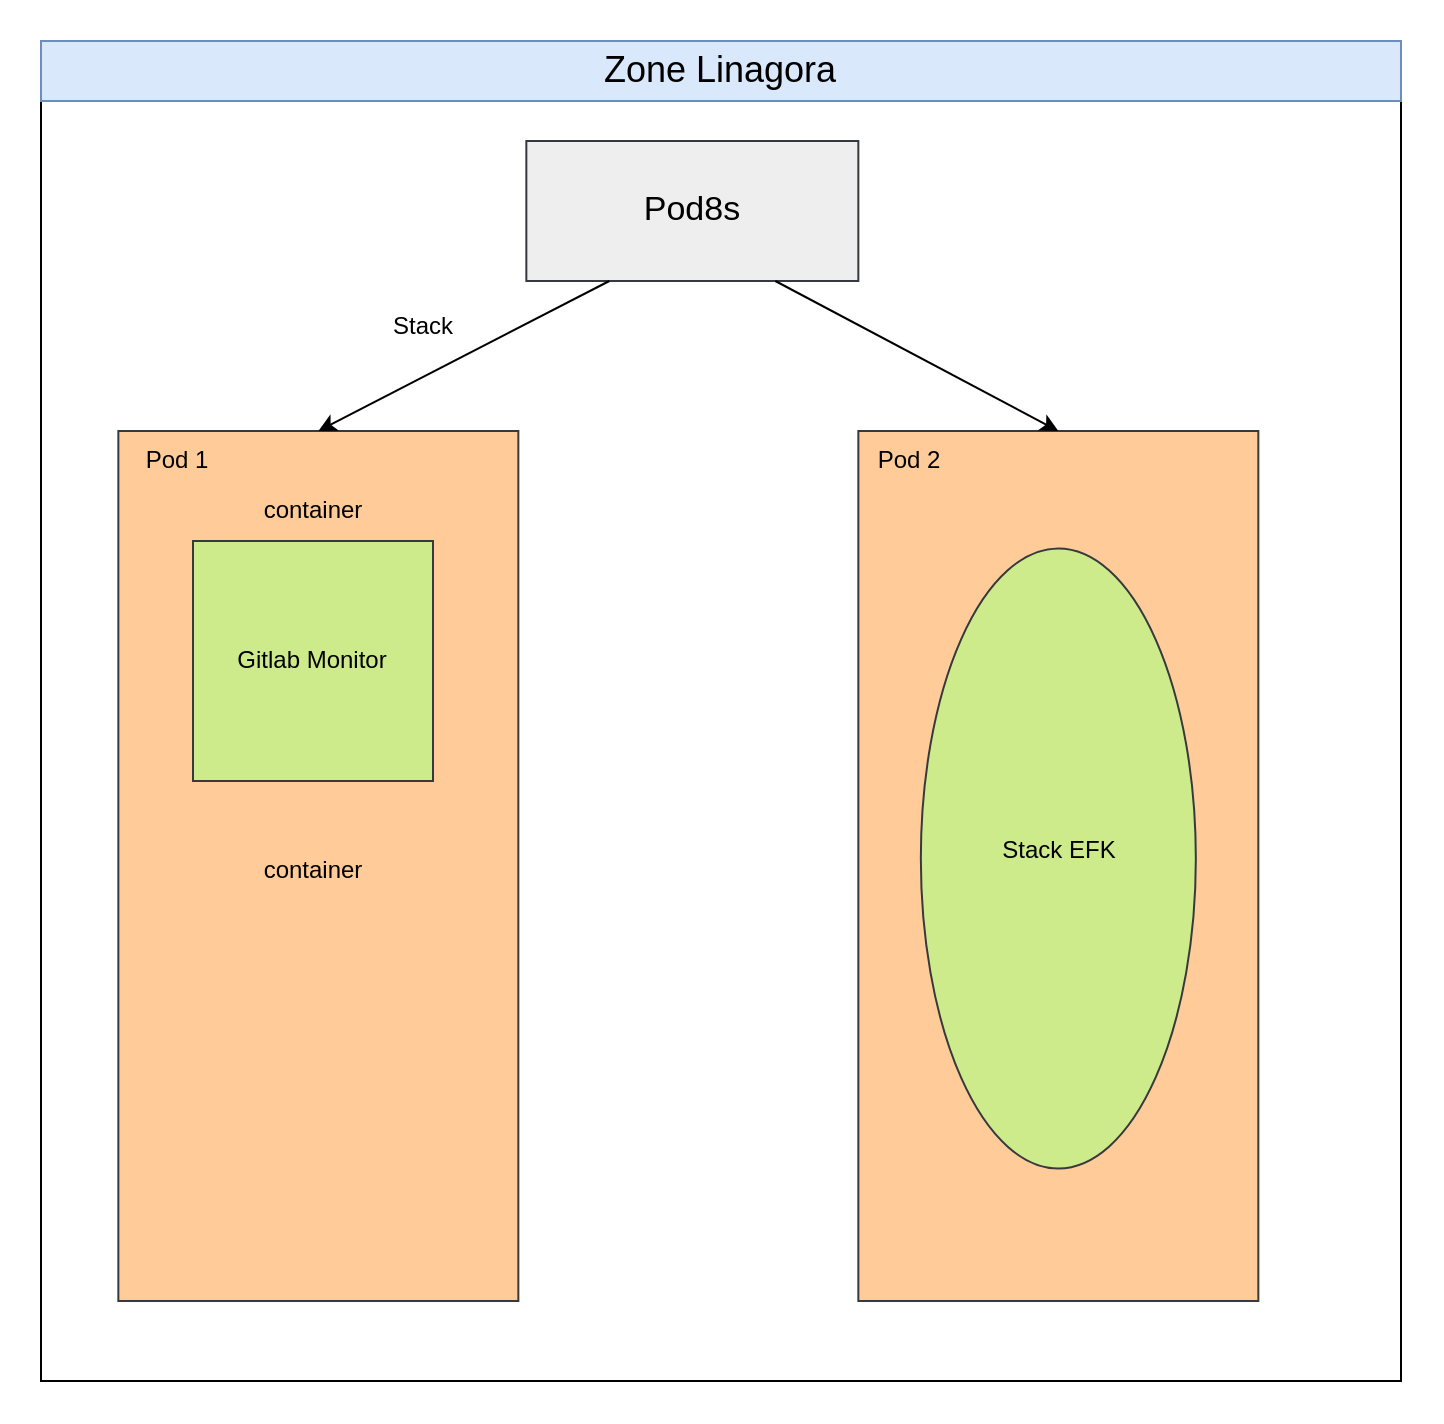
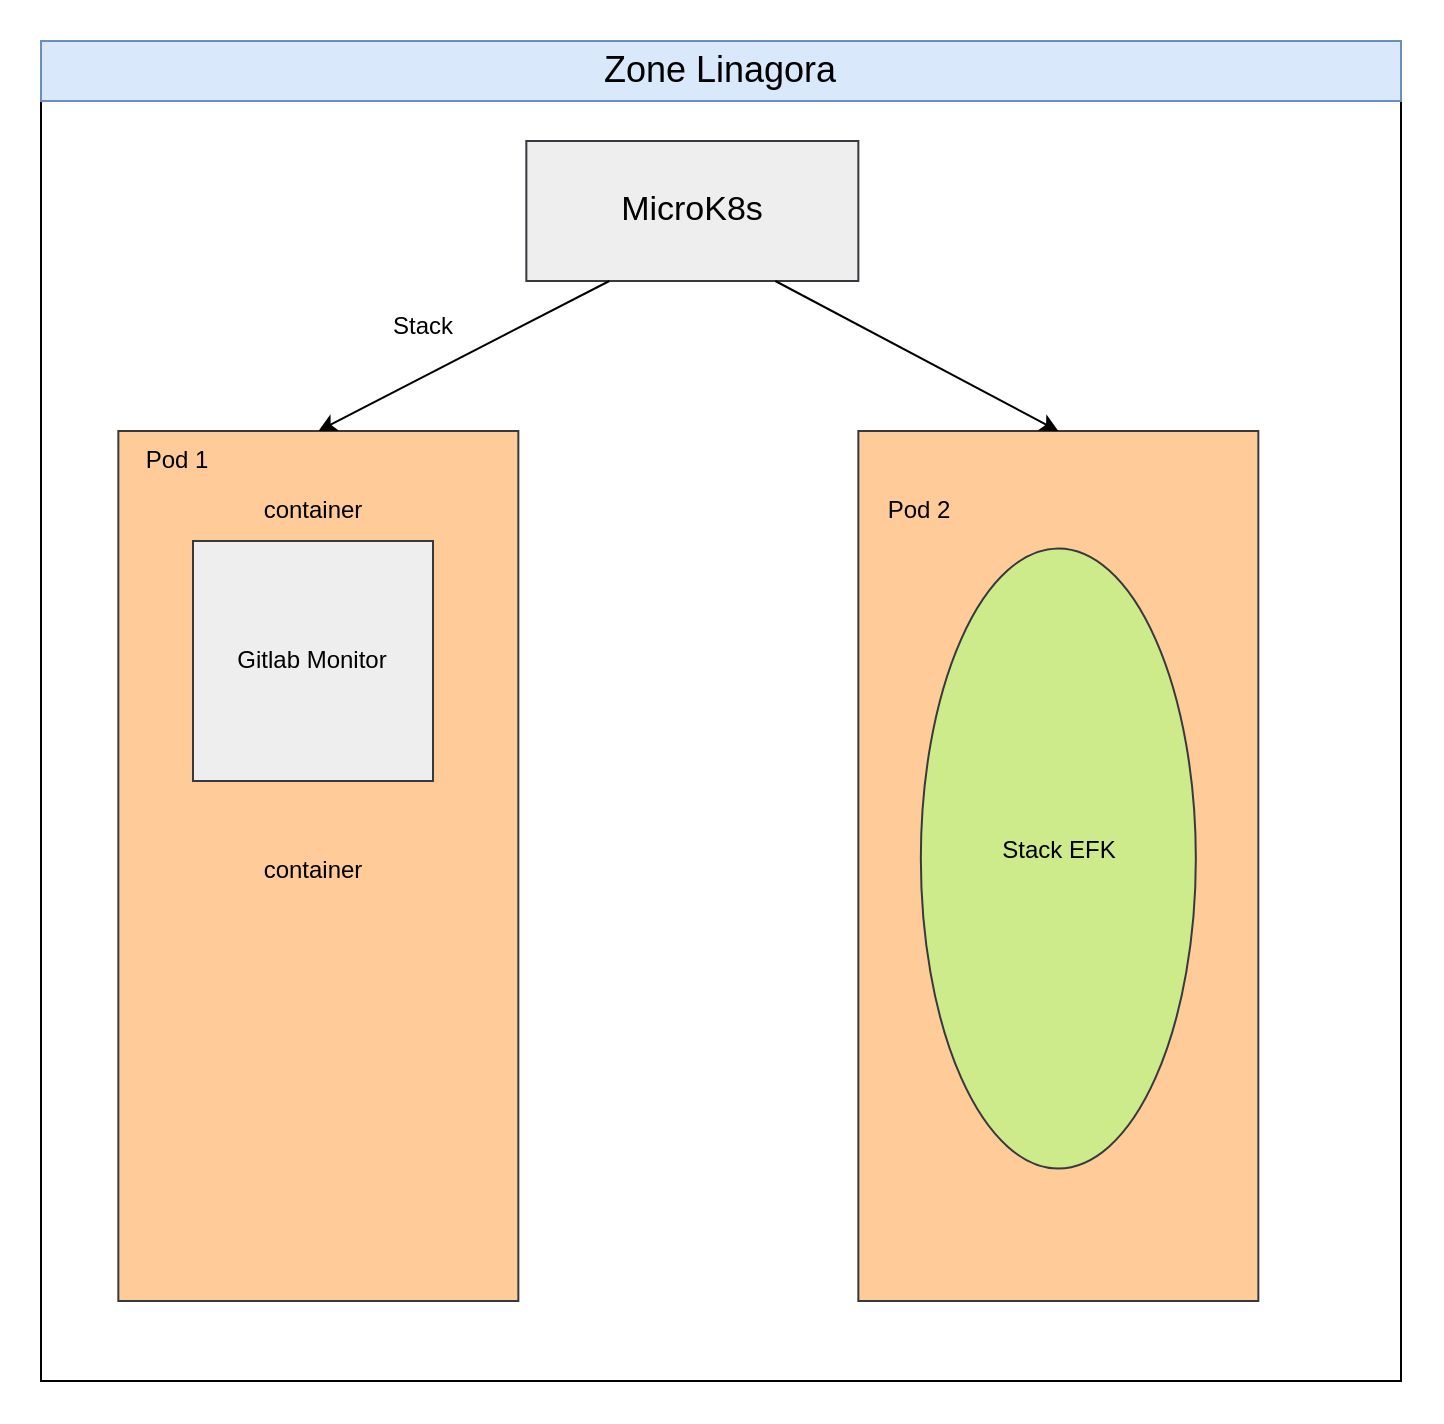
node "Pod8s": label "Pod8s" -> "MicroK8s"
node "Pod 2": moved (908, 461) -> (918, 511)
node "Gitlab Monitor": fillcolor #cdeb8b -> #eeeeee
